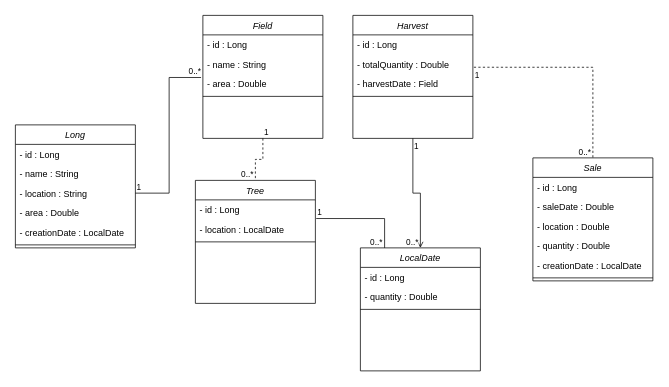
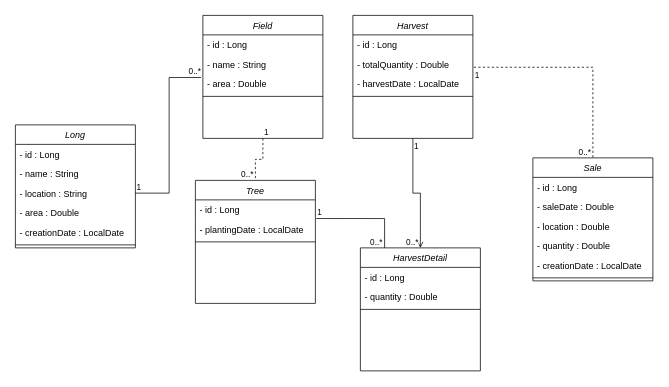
node "- harvestDate : Field": label "- harvestDate : Field" -> "- harvestDate : LocalDate"
node "- location : LocalDate": label "- location : LocalDate" -> "- plantingDate : LocalDate"
node "LocalDate": label "LocalDate" -> "HarvestDetail"
